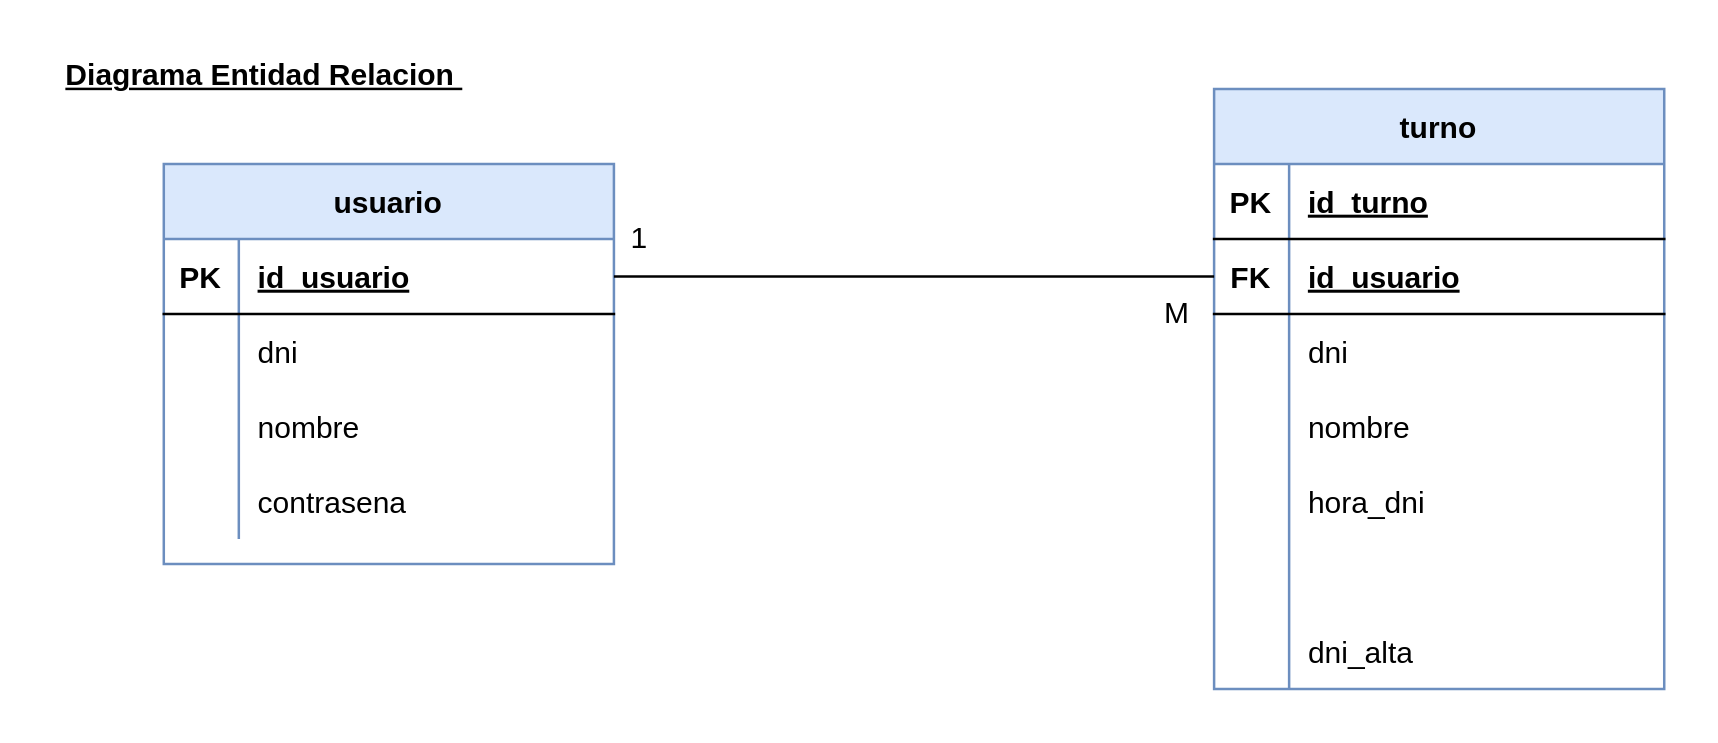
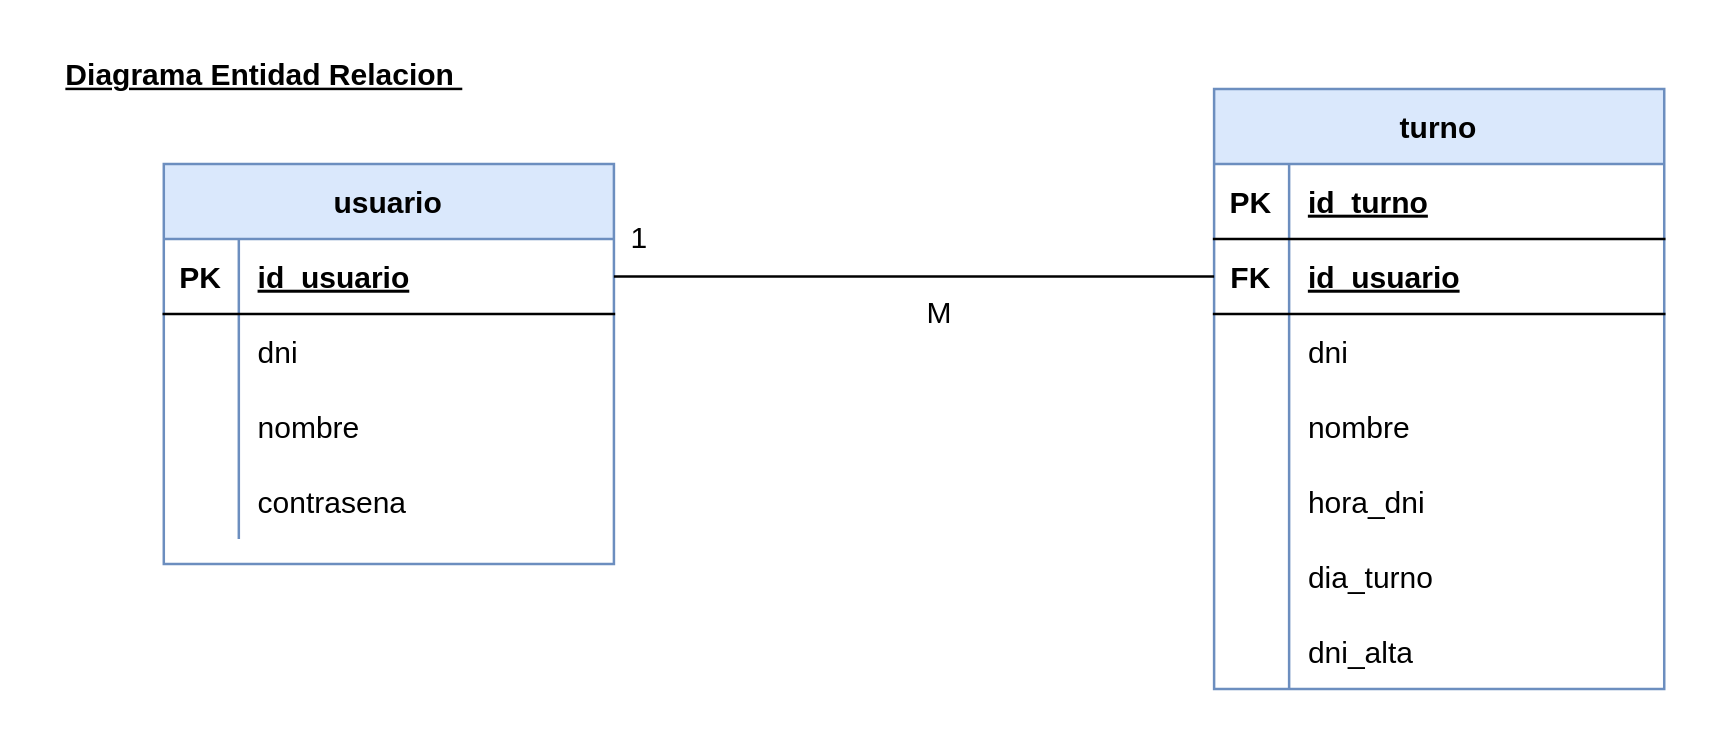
node "M": moved (1176, 314) -> (939, 314)
node "dia_turno": added
